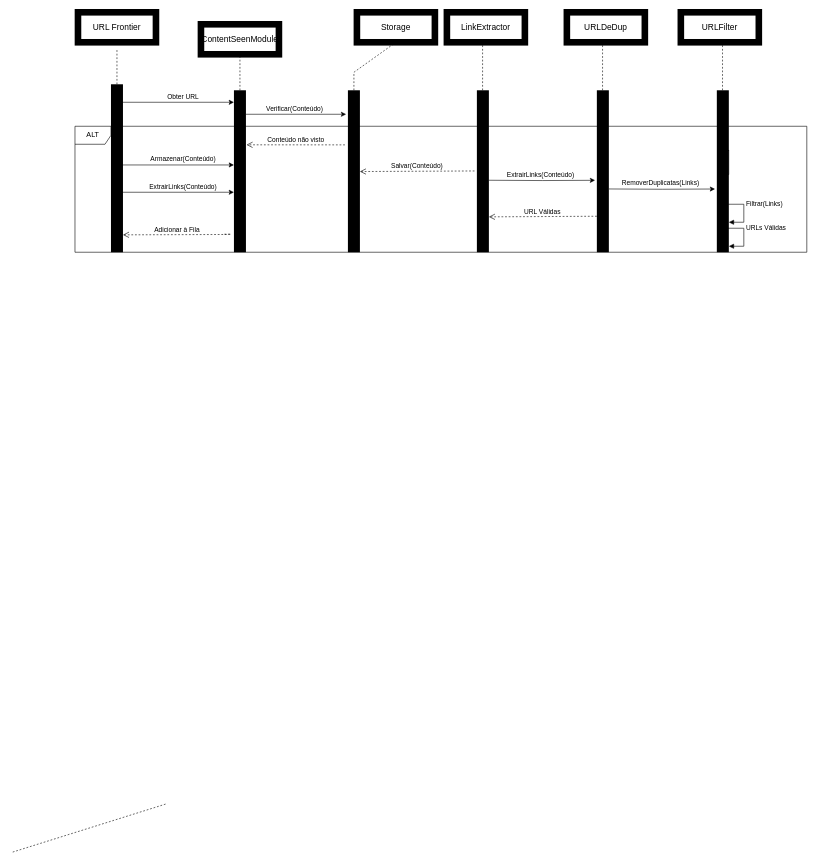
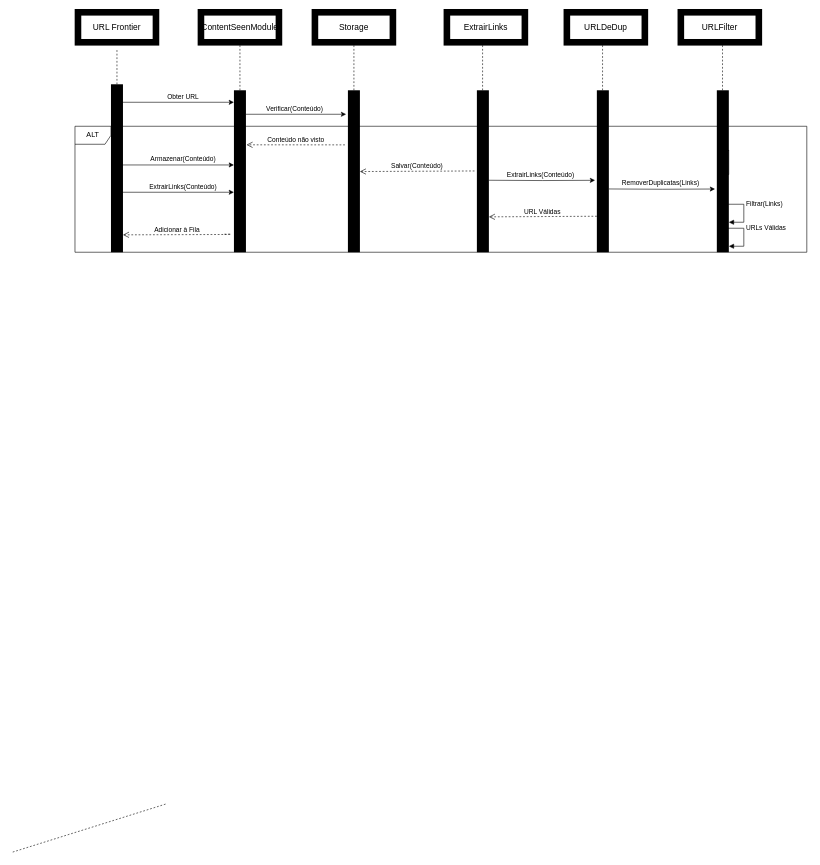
node "Storage": moved (396, 27) -> (354, 27)
node "LinkExtractor": label "LinkExtractor" -> "ExtrairLinks"
node "ContentSeenModule": moved (240, 39) -> (240, 27)
